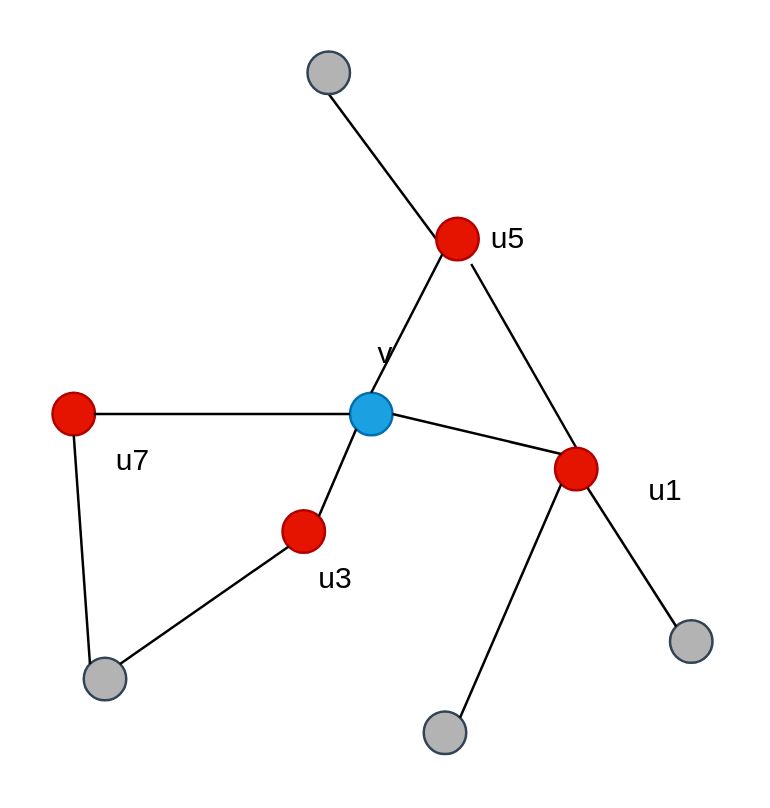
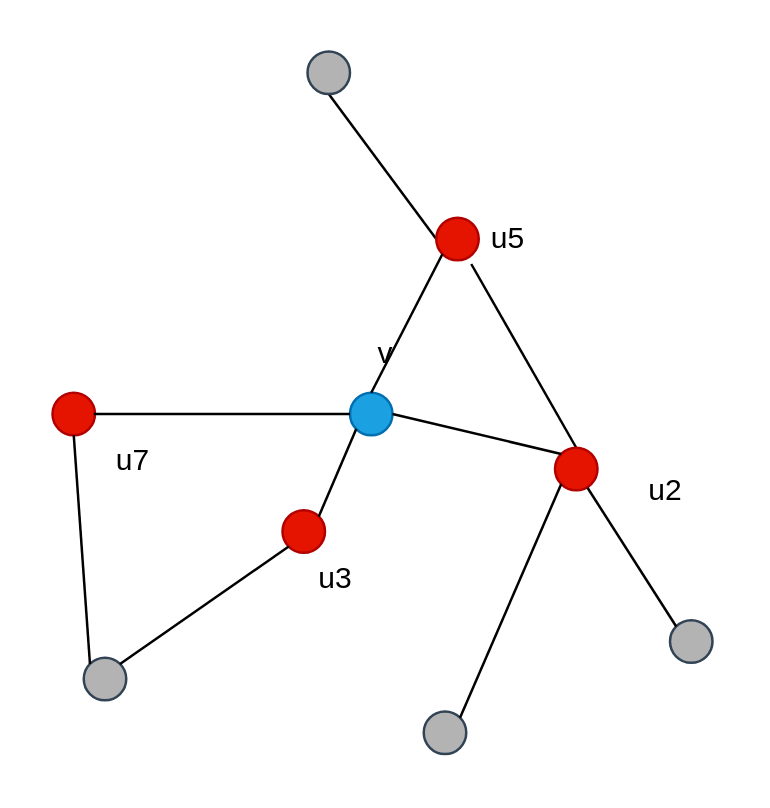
node "u1": label "u1" -> "u2"
